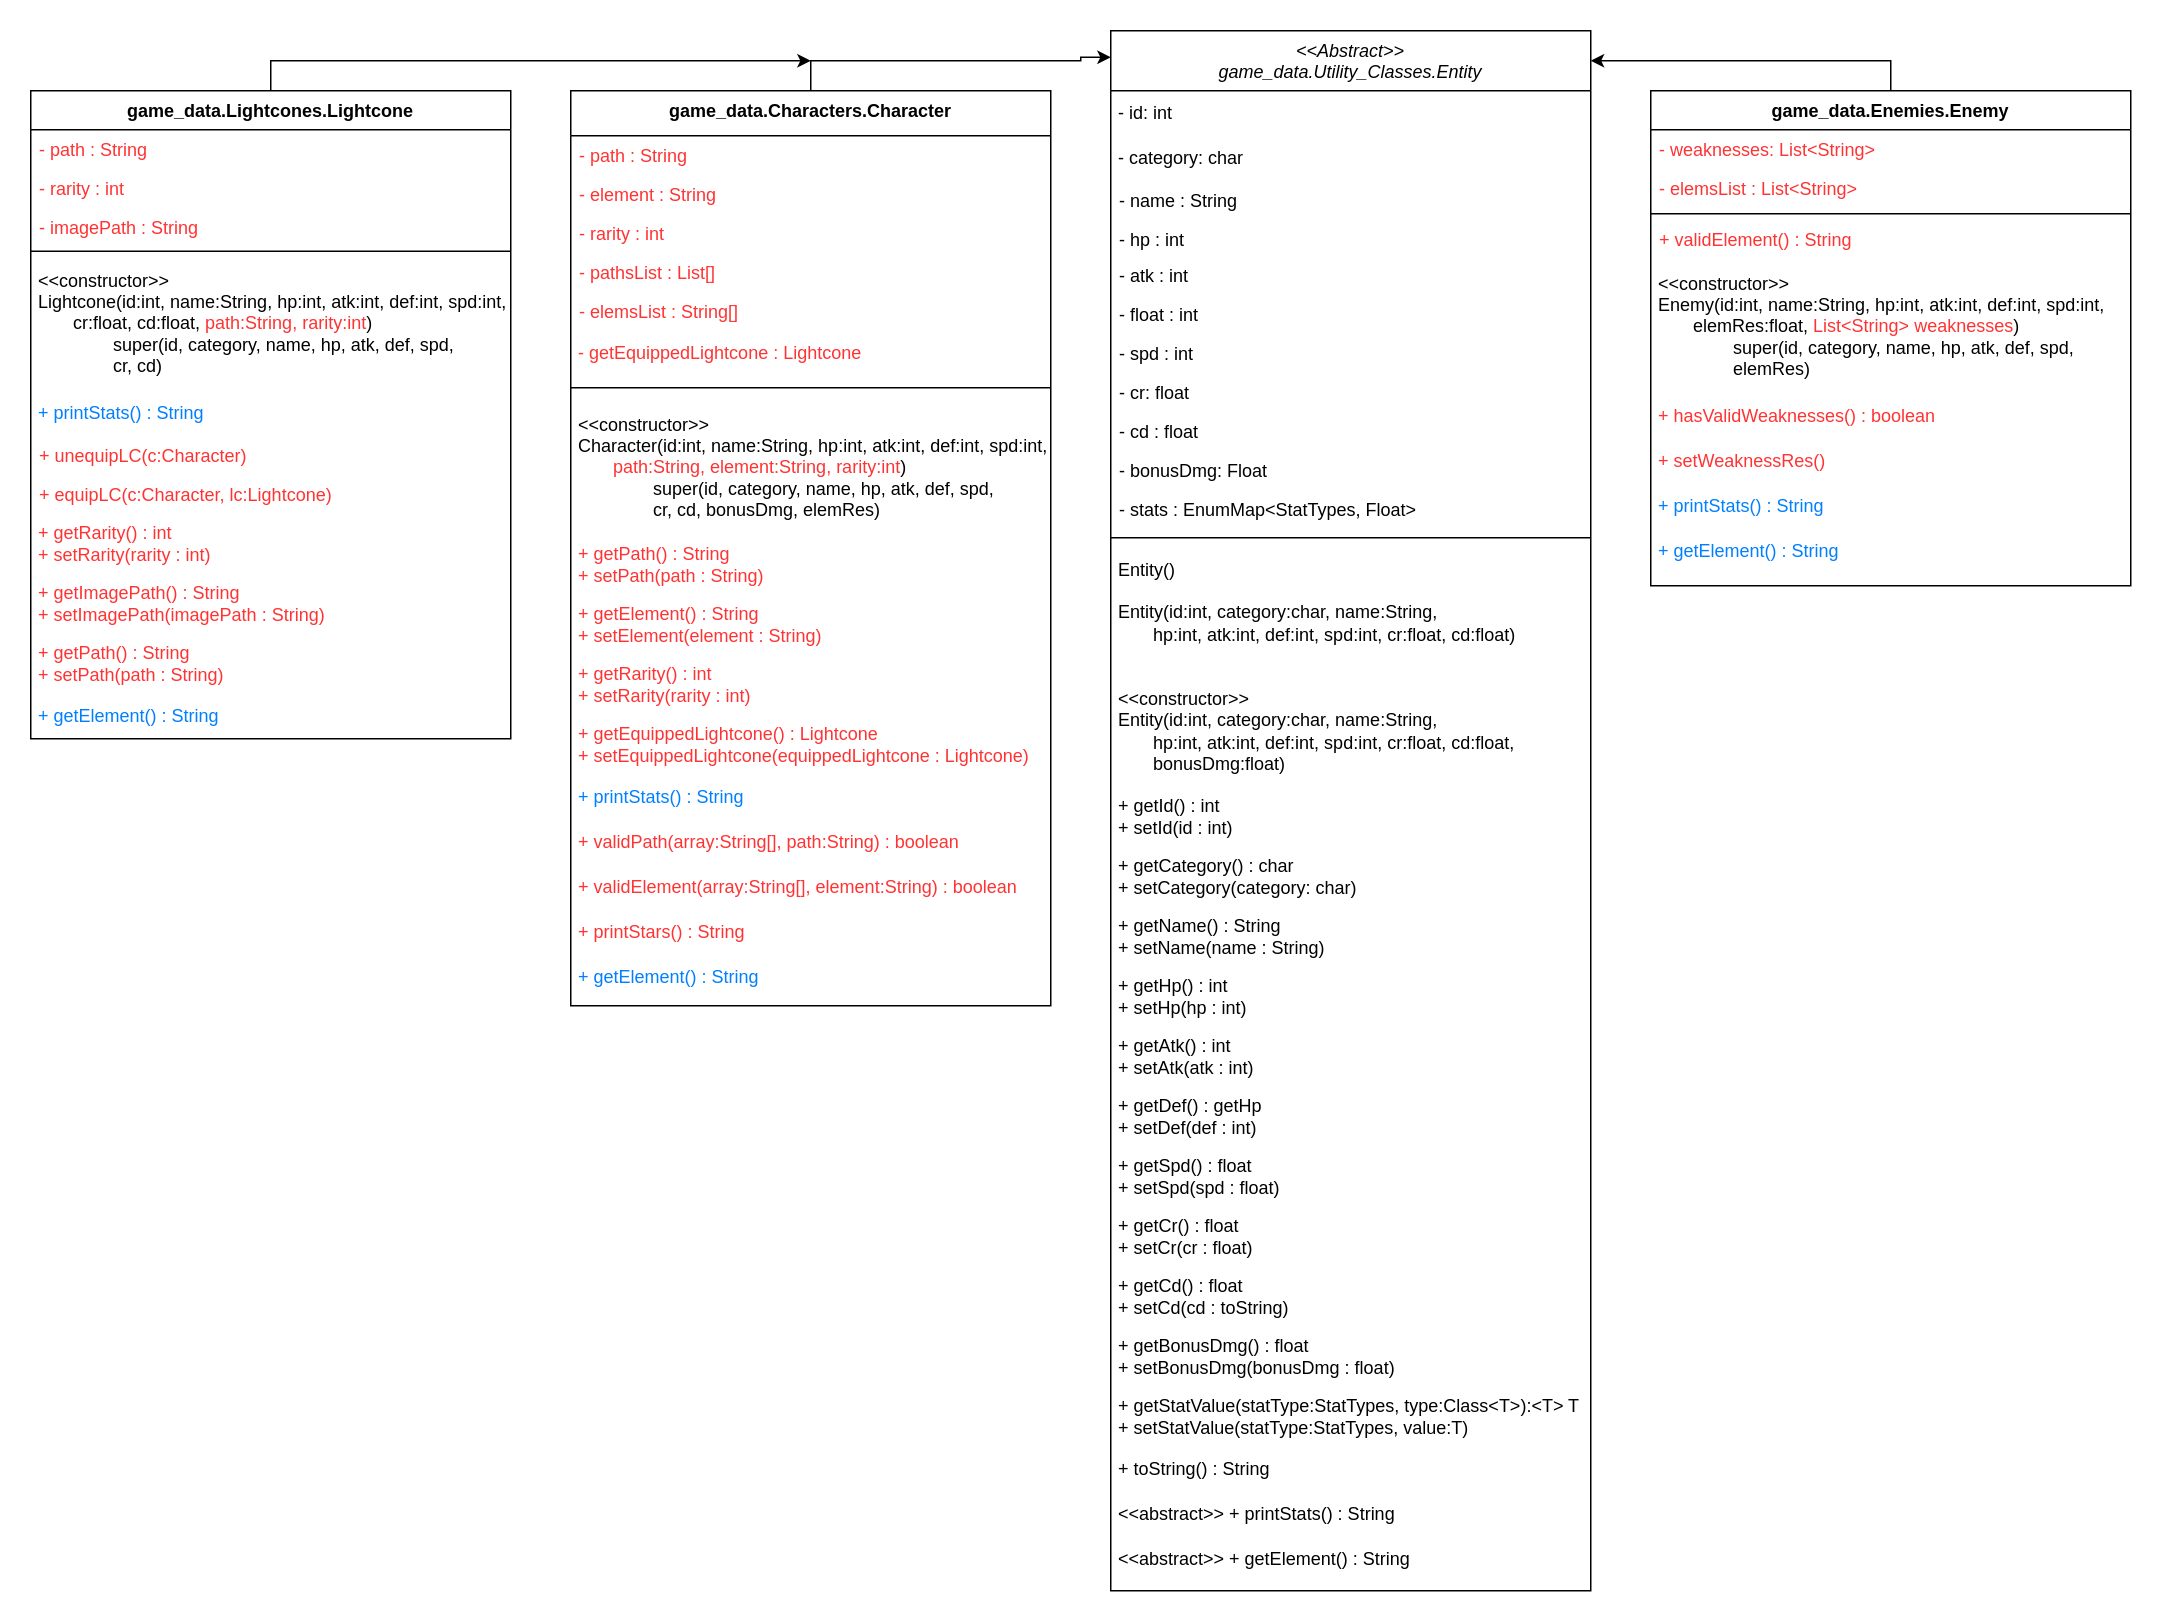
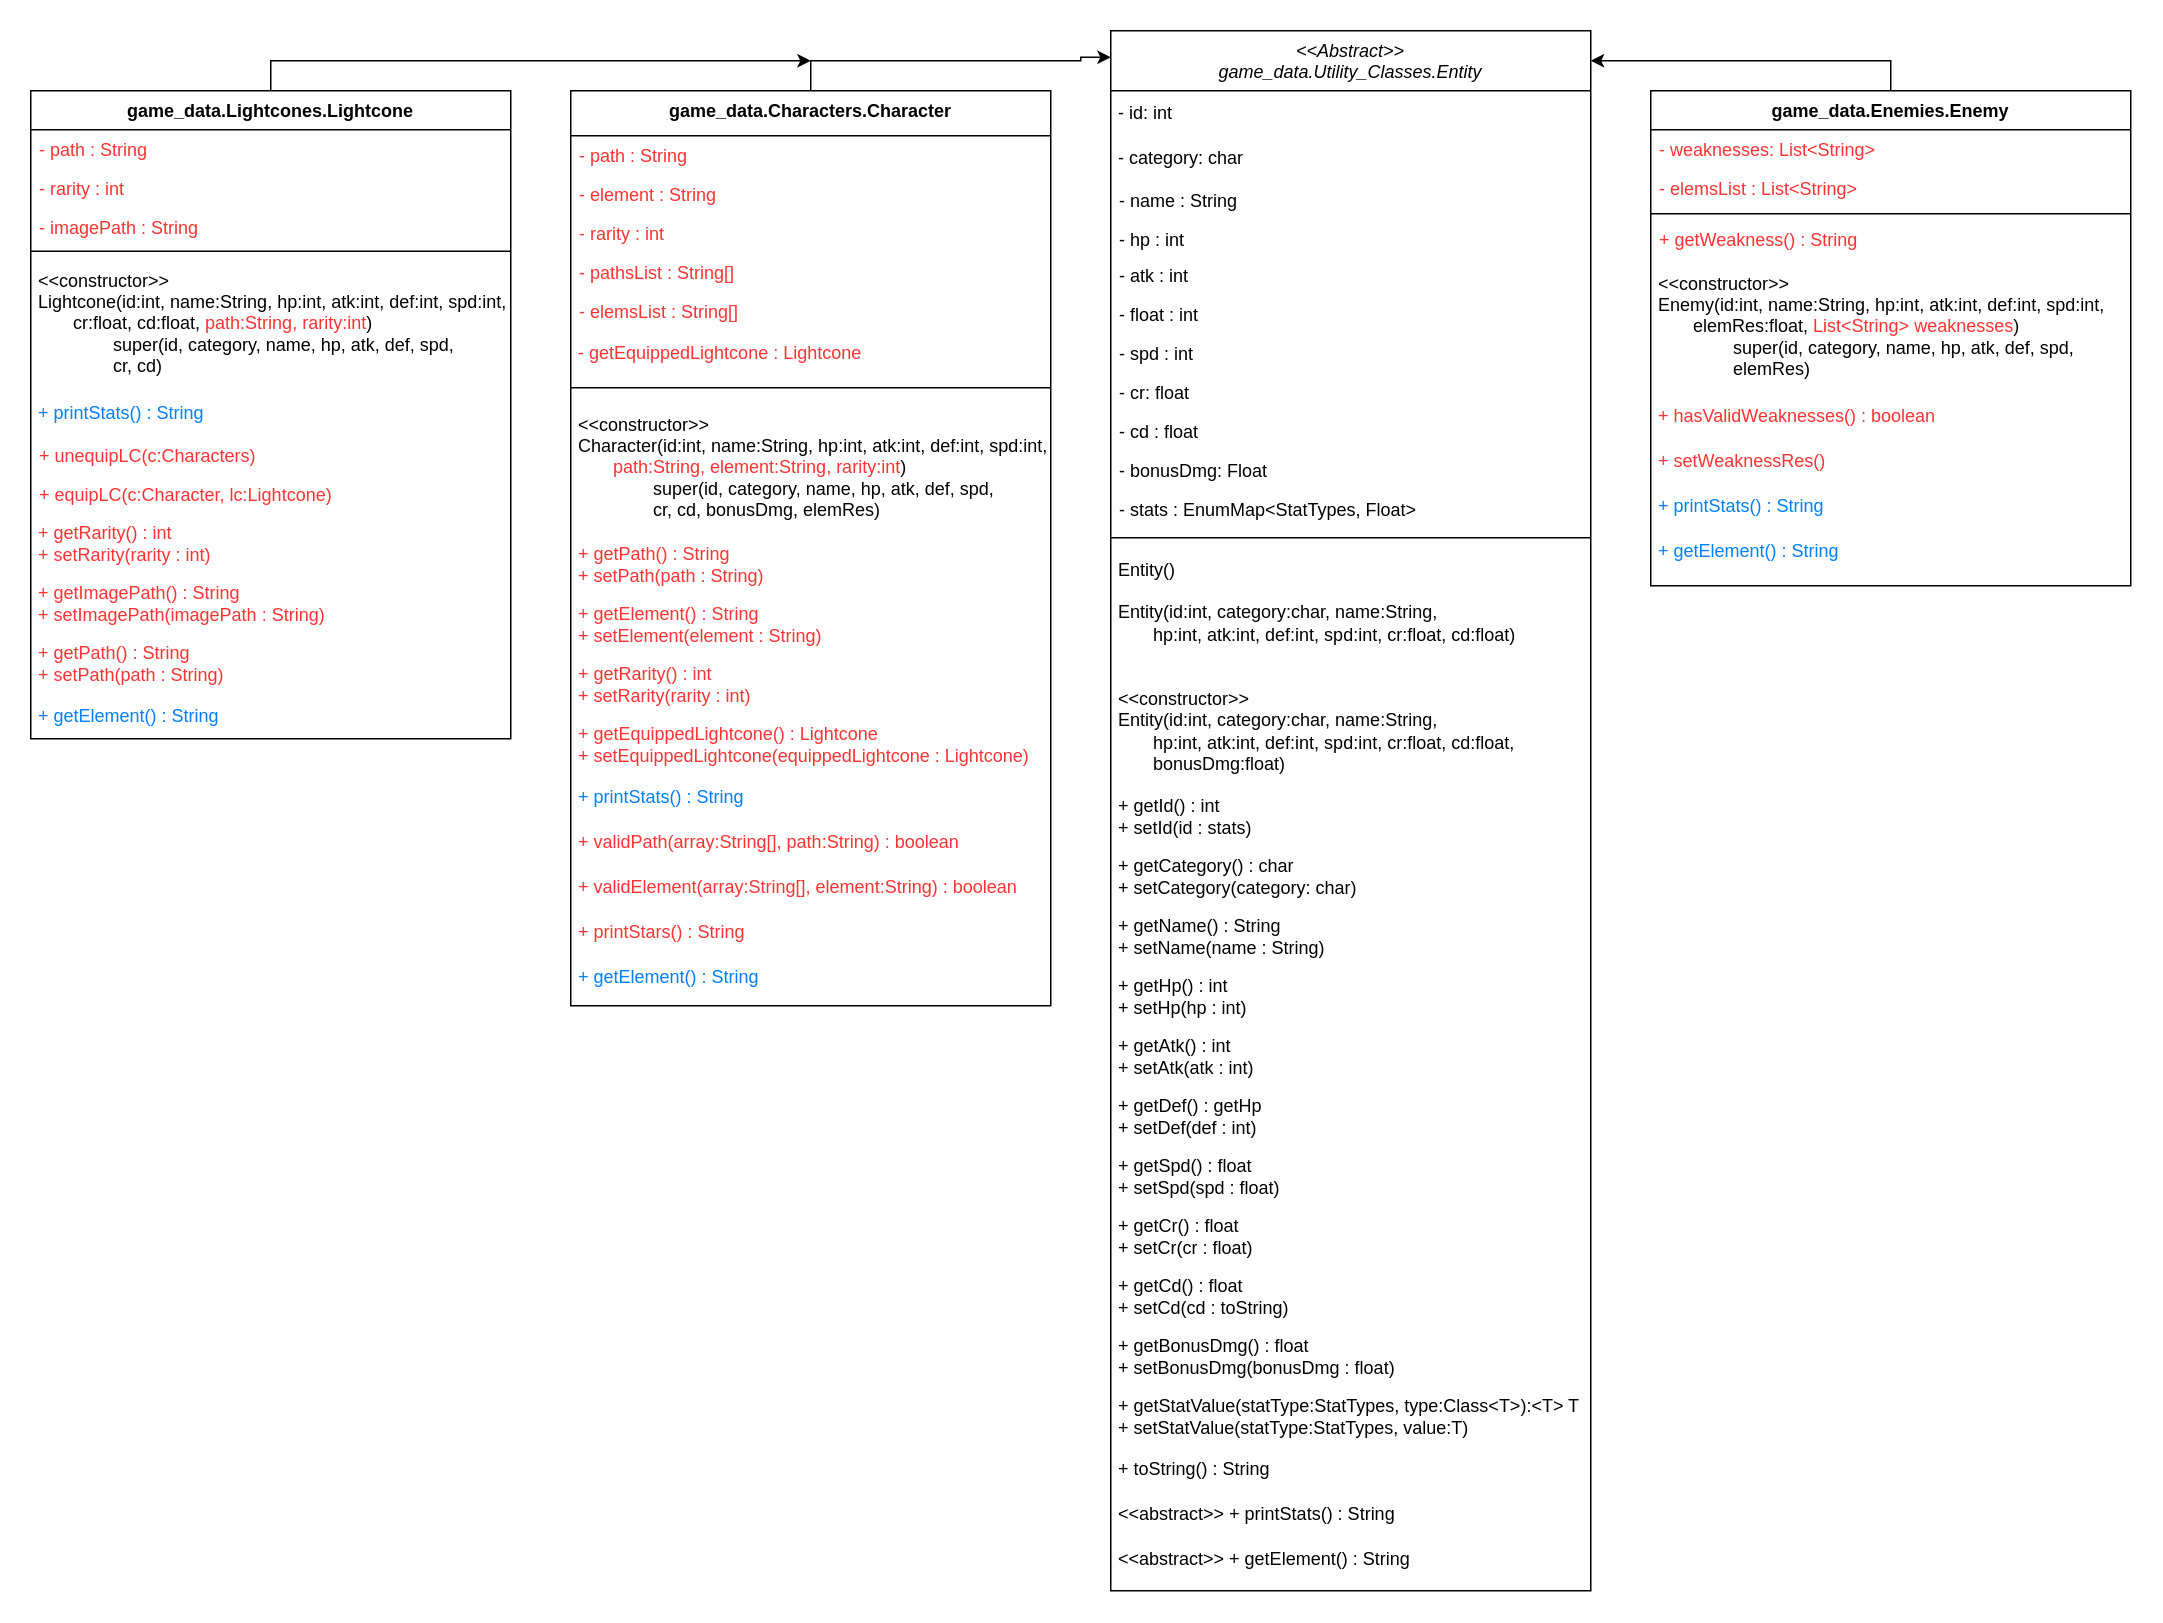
node "+ validElement() : String": label "+ validElement() : String" -> "+ getWeakness() : String"
node "- pathsList : List[]": label "- pathsList : List[]" -> "- pathsList : String[]"
node "+ unequipLC(c:Character)": label "+ unequipLC(c:Character)" -> "+ unequipLC(c:Characters)"
node "+ getId() : int + setId(id : int)": label "+ getId() : int + setId(id : int)" -> "+ getId() : int + setId(id : stats)"
